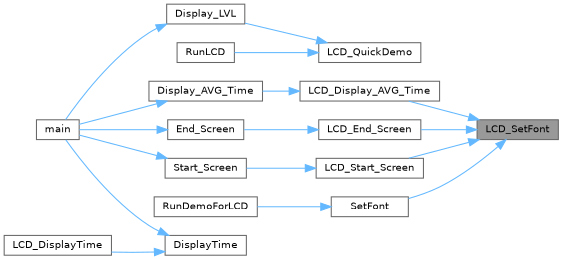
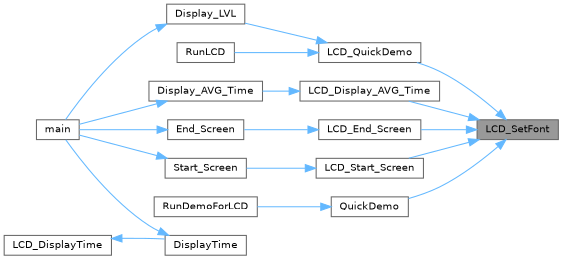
edge "LCD_QuickDemo" -> "LCD_SetFont": added
node "SetFont": label "SetFont" -> "QuickDemo"
edge "LCD_DisplayTime" -> "DisplayTime": reversed
